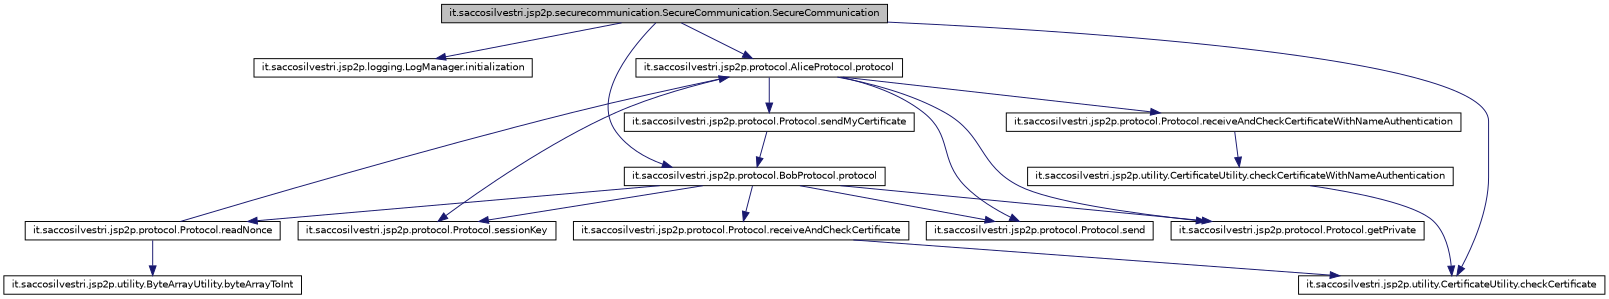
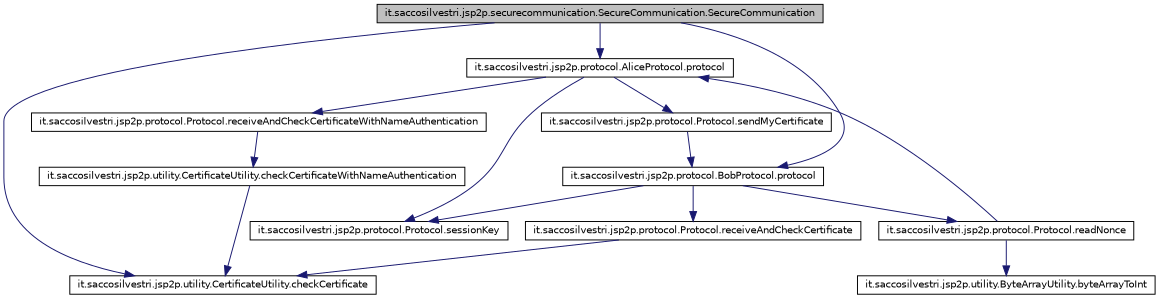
node "it.saccosilvestri.jsp2p.logging.LogManager.initialization": removed
node "it.saccosilvestri.jsp2p.protocol.Protocol.send": removed
node "it.saccosilvestri.jsp2p.protocol.Protocol.getPrivate": removed
